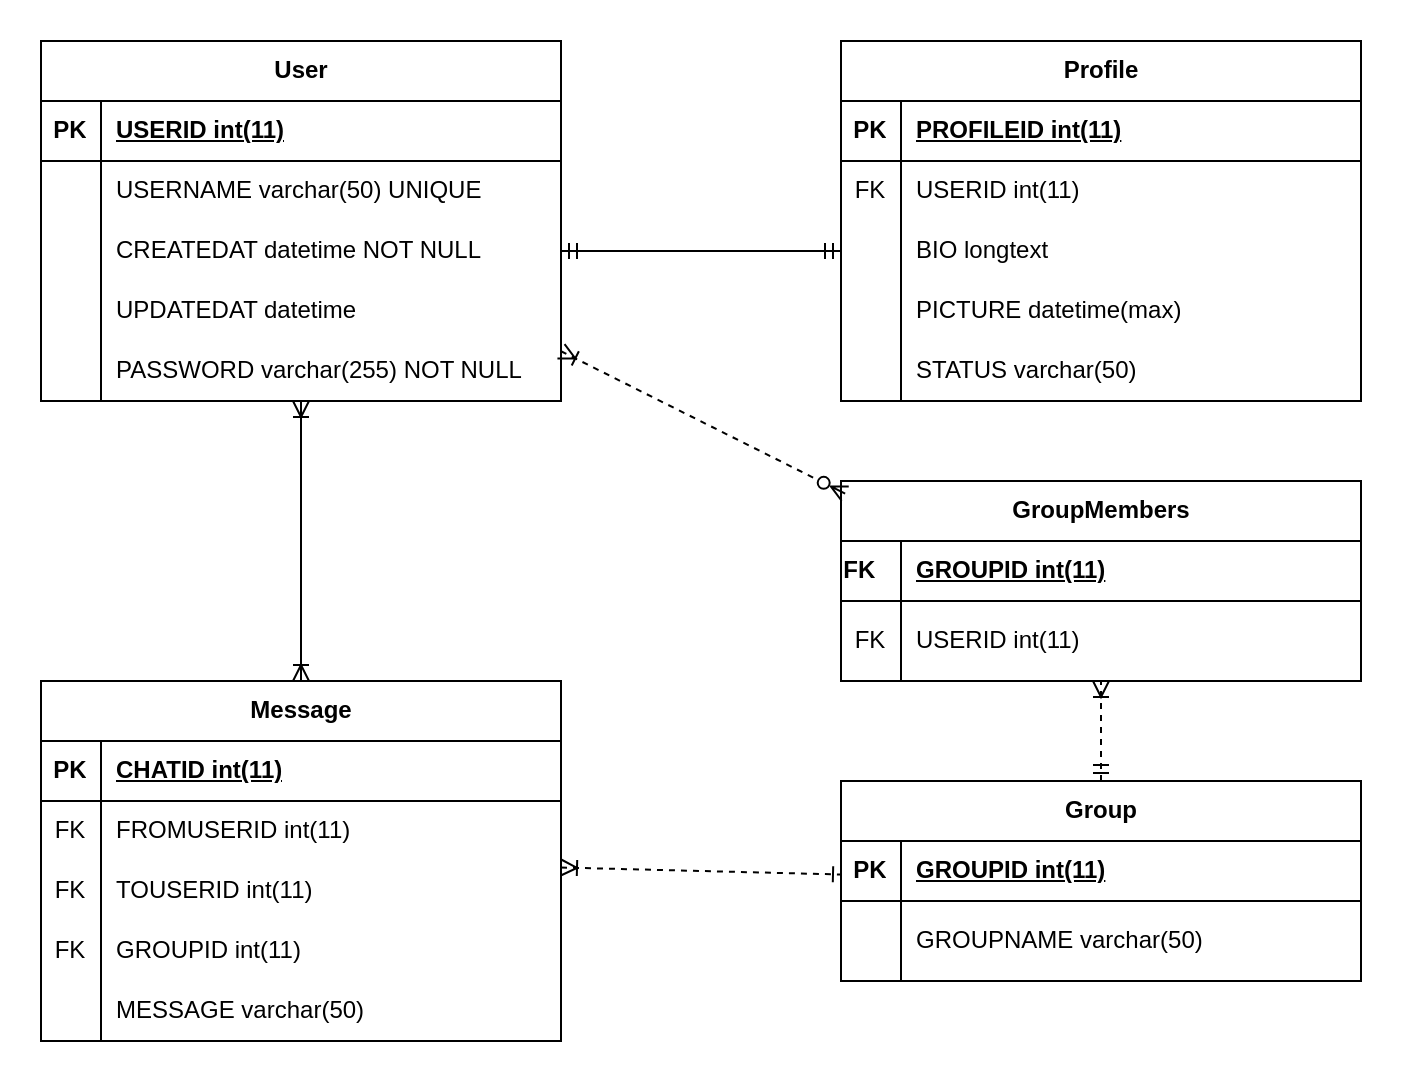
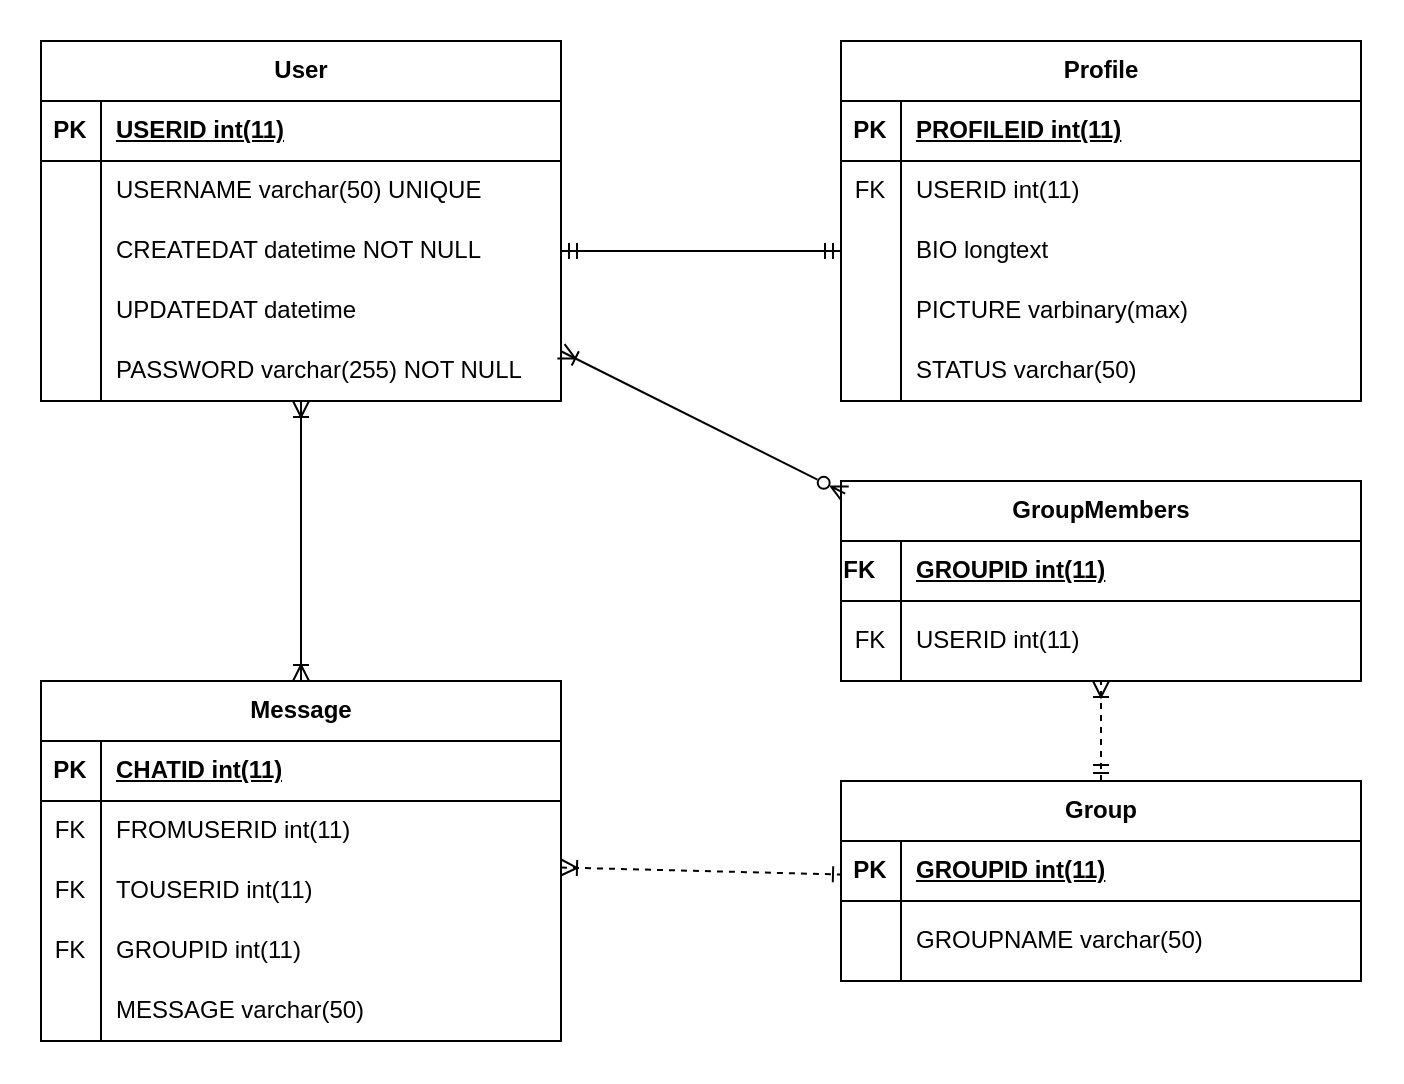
node "PICTURE datetime(max)": label "PICTURE datetime(max)" -> "PICTURE varbinary(max)"
edge "User" -- "GroupMembers": style dashed -> solid
